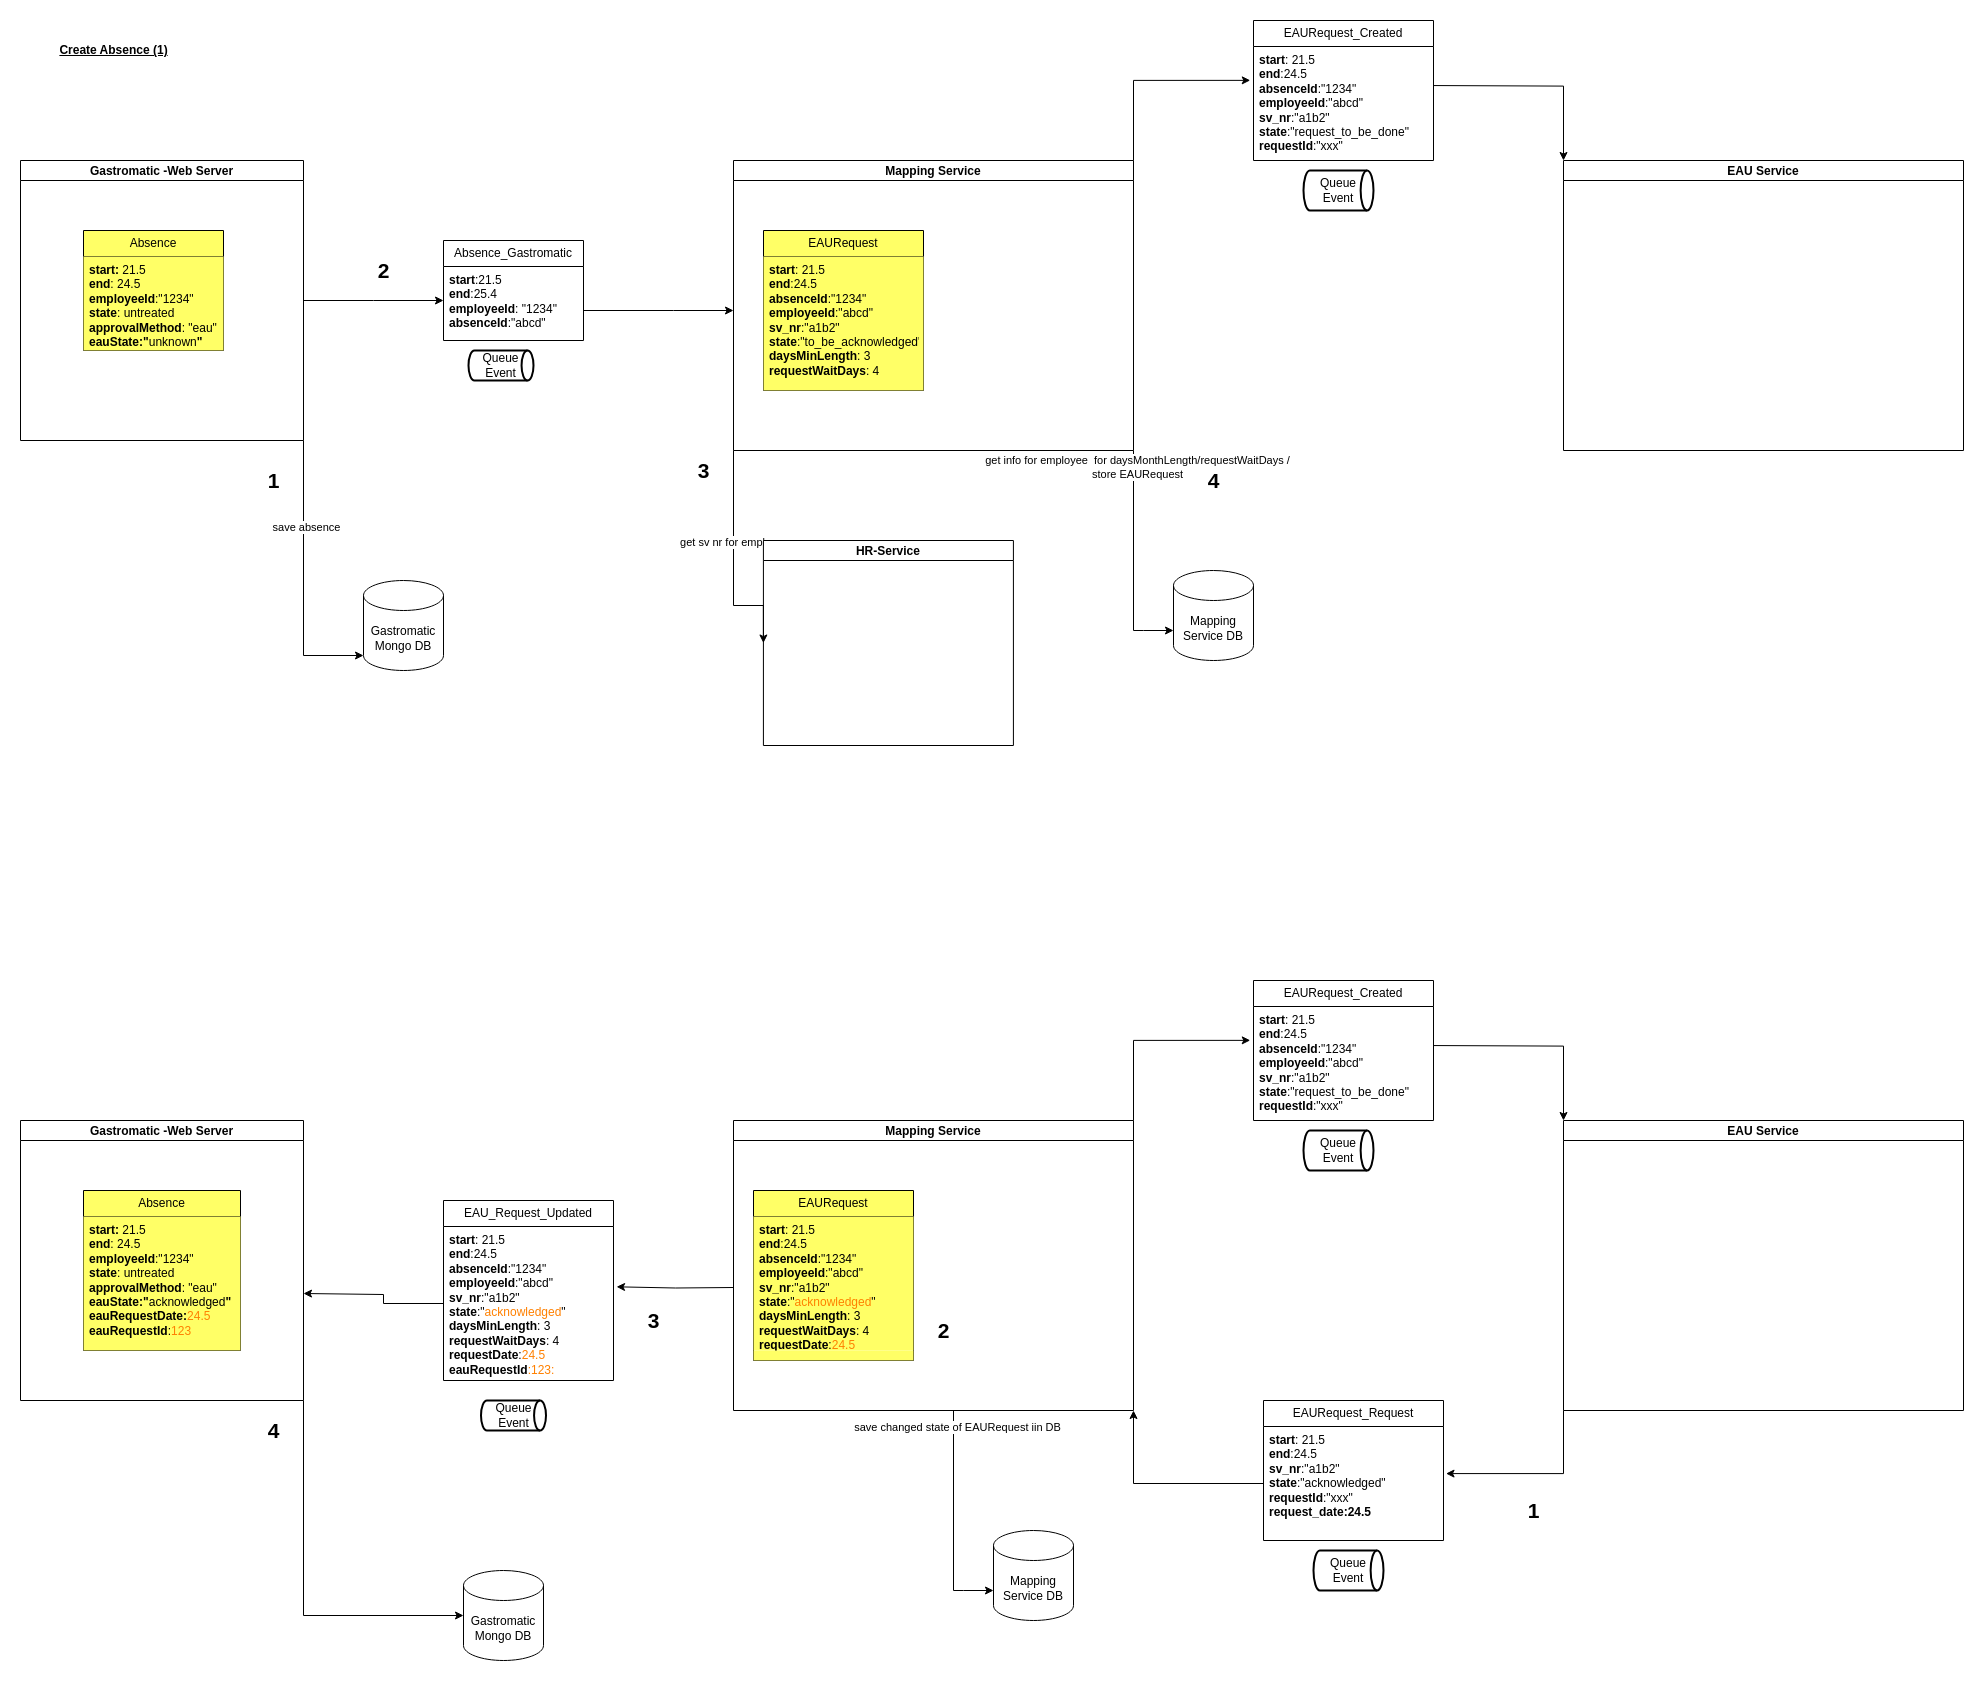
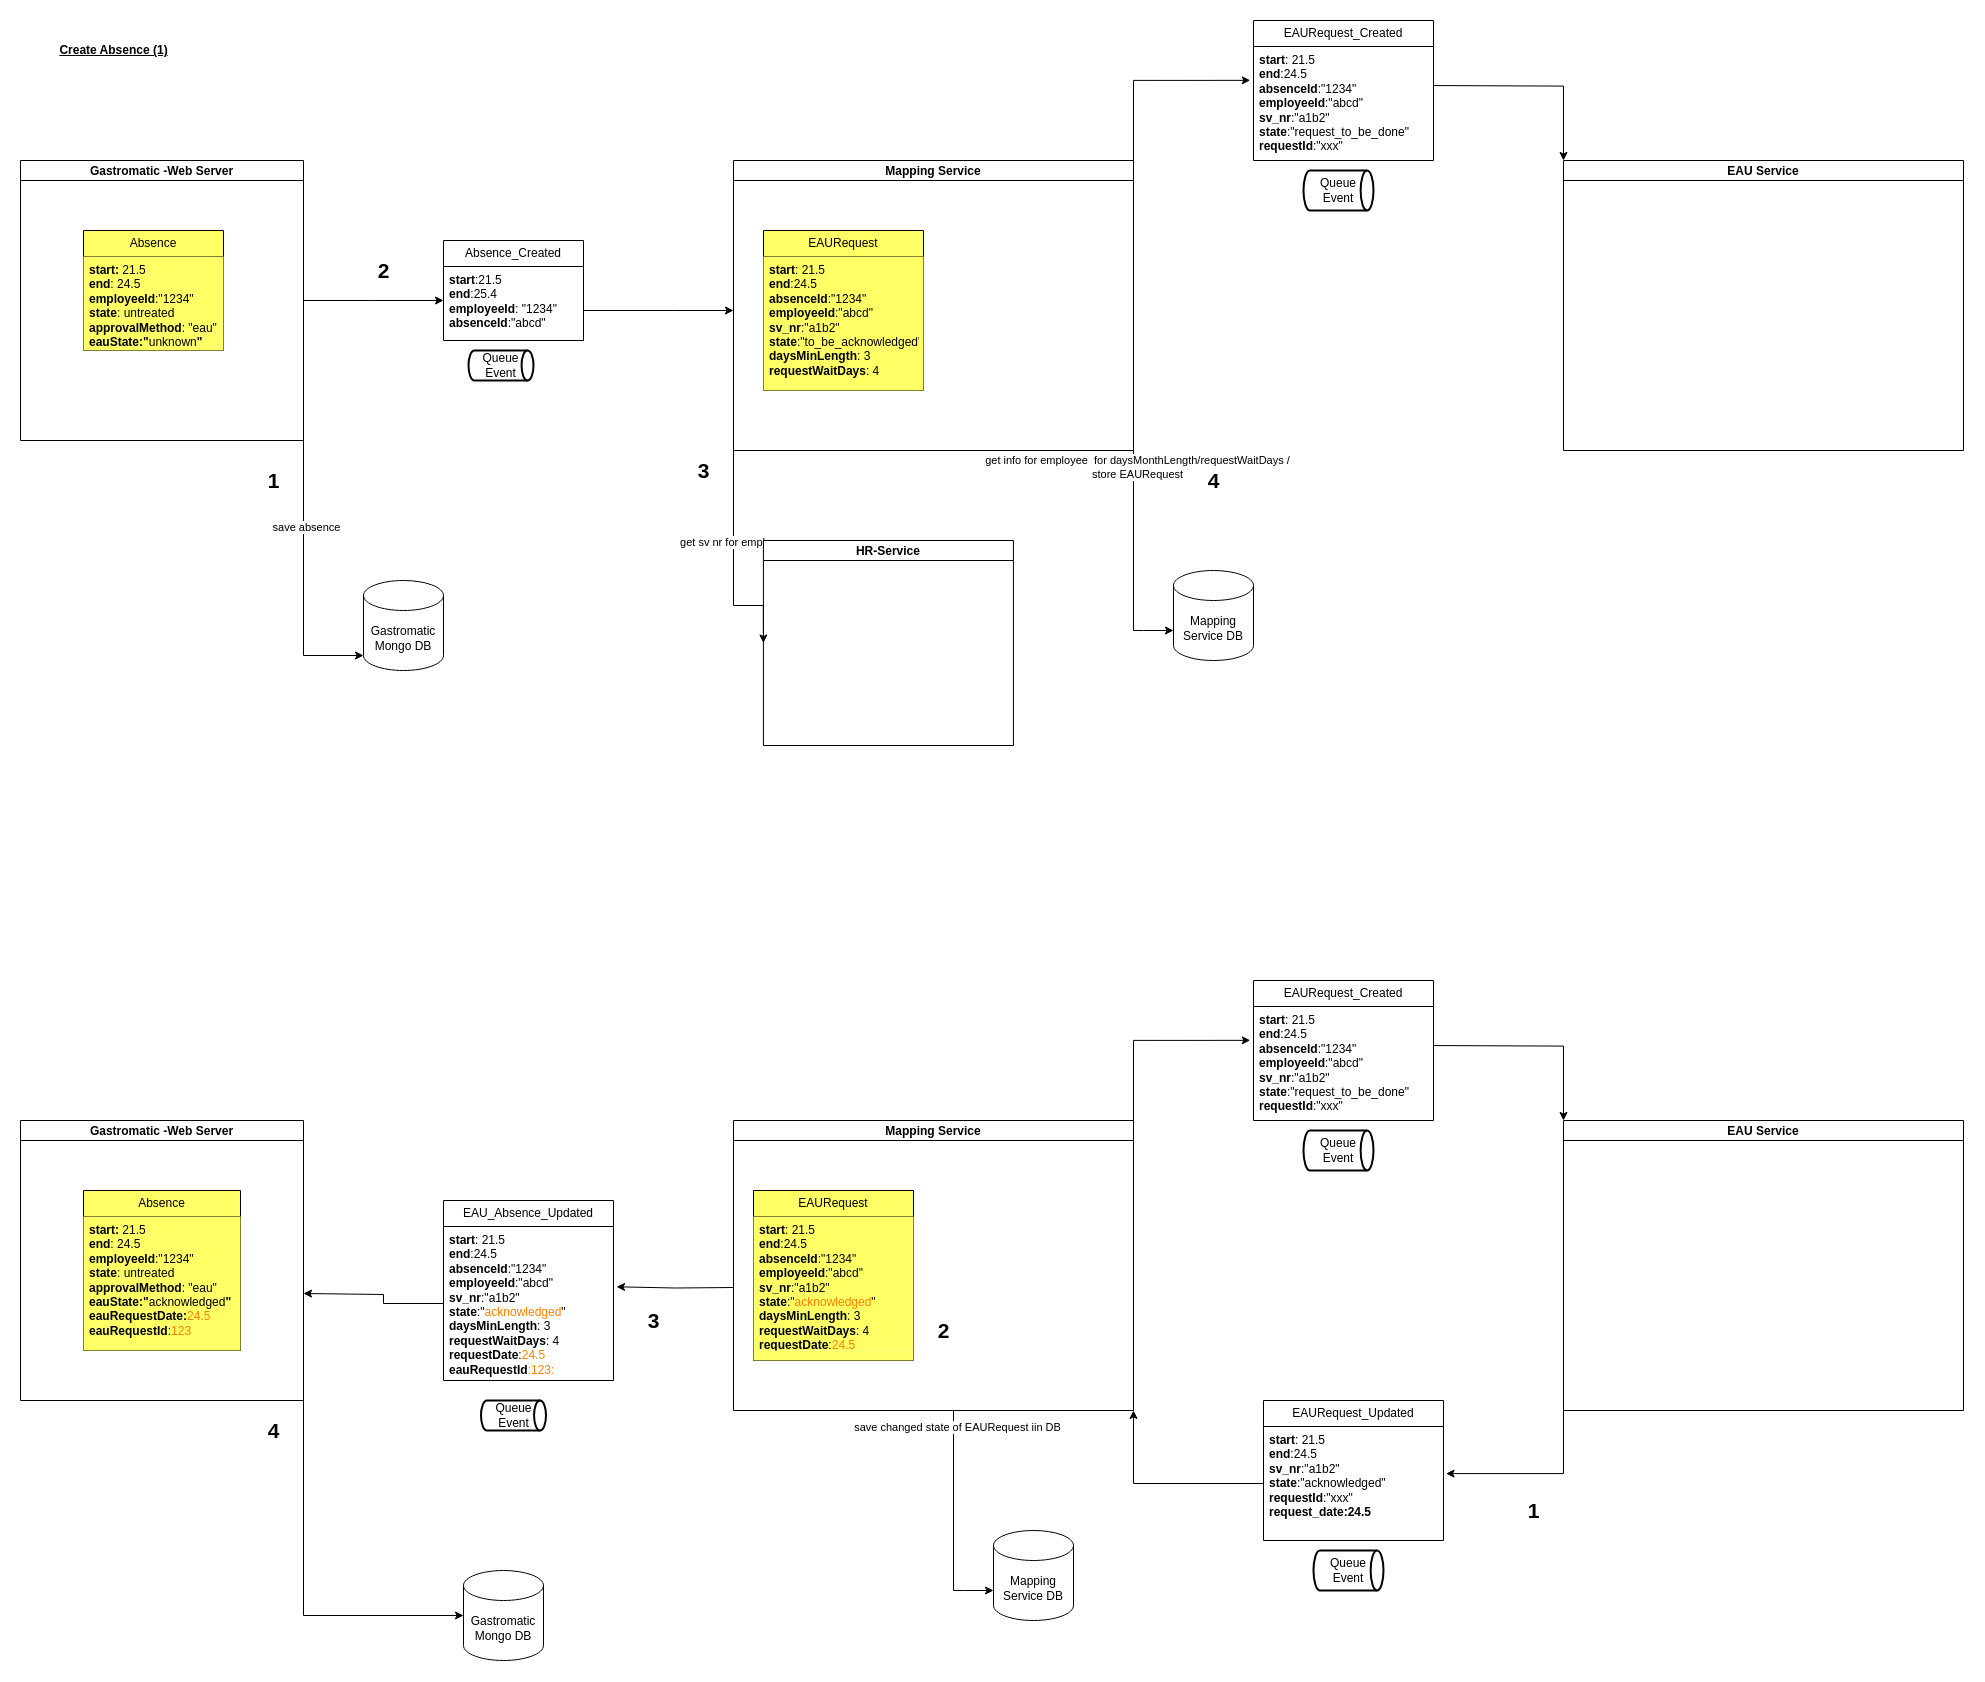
node "Absence_Gastromatic": label "Absence_Gastromatic" -> "Absence_Created"
node "EAU_Request_Updated": label "EAU_Request_Updated" -> "EAU_Absence_Updated"
node "EAURequest_Request": label "EAURequest_Request" -> "EAURequest_Updated"
